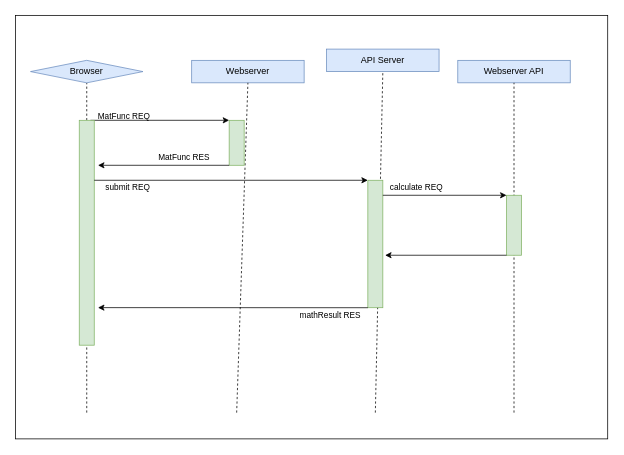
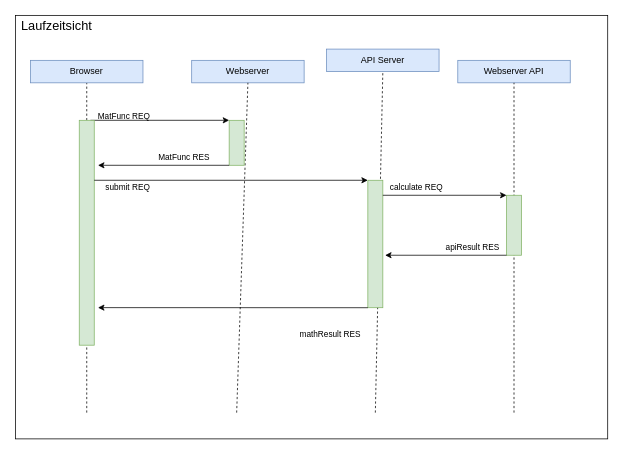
node "Laufzeitsicht": added
node "Browser": shape diamond -> rectangle
node "apiResult RES": added
node "mathResult RES": moved (330, 315) -> (330, 334)
